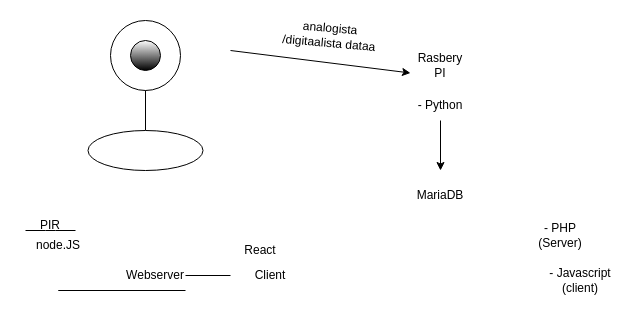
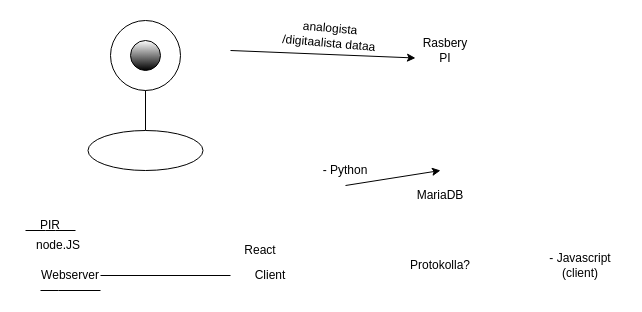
node "Rasbery PI": moved (441, 66) -> (446, 51)
node "- Python": moved (441, 106) -> (346, 171)
node "- PHP (Server)": removed
node "Protokolla?": added
node "Webserver": moved (156, 276) -> (71, 276)
node "- Javascript (client)": moved (581, 281) -> (581, 266)
